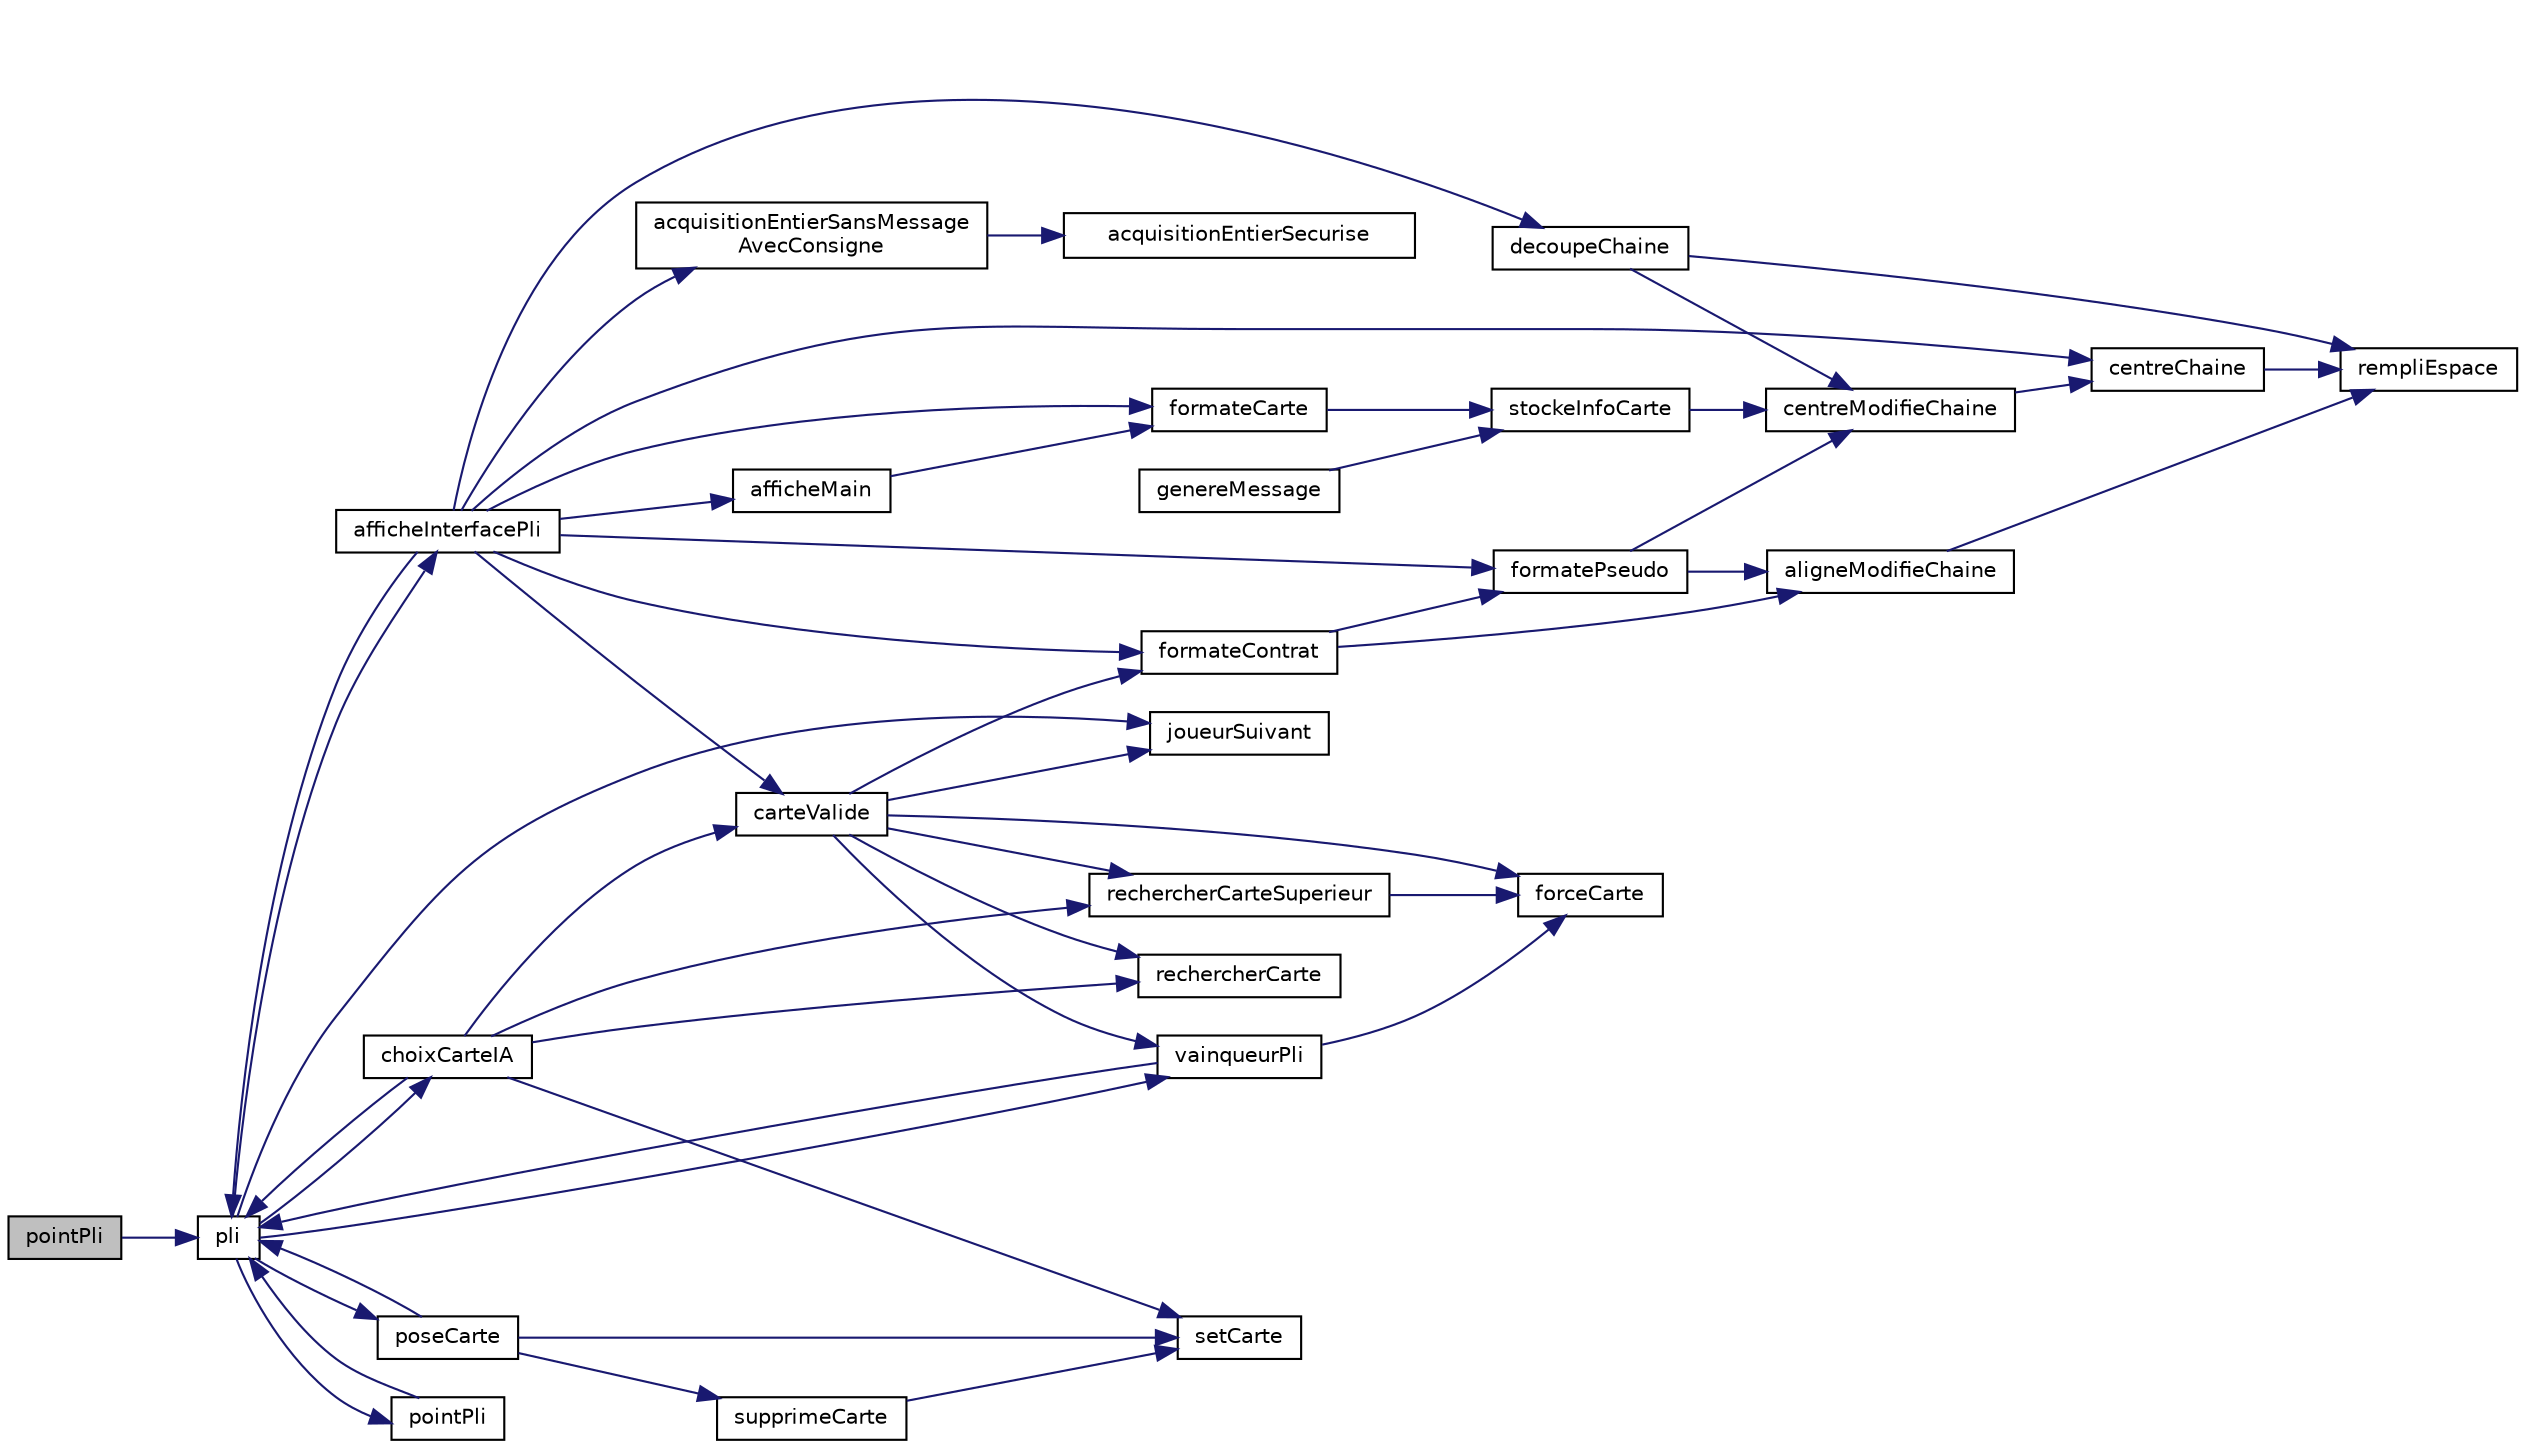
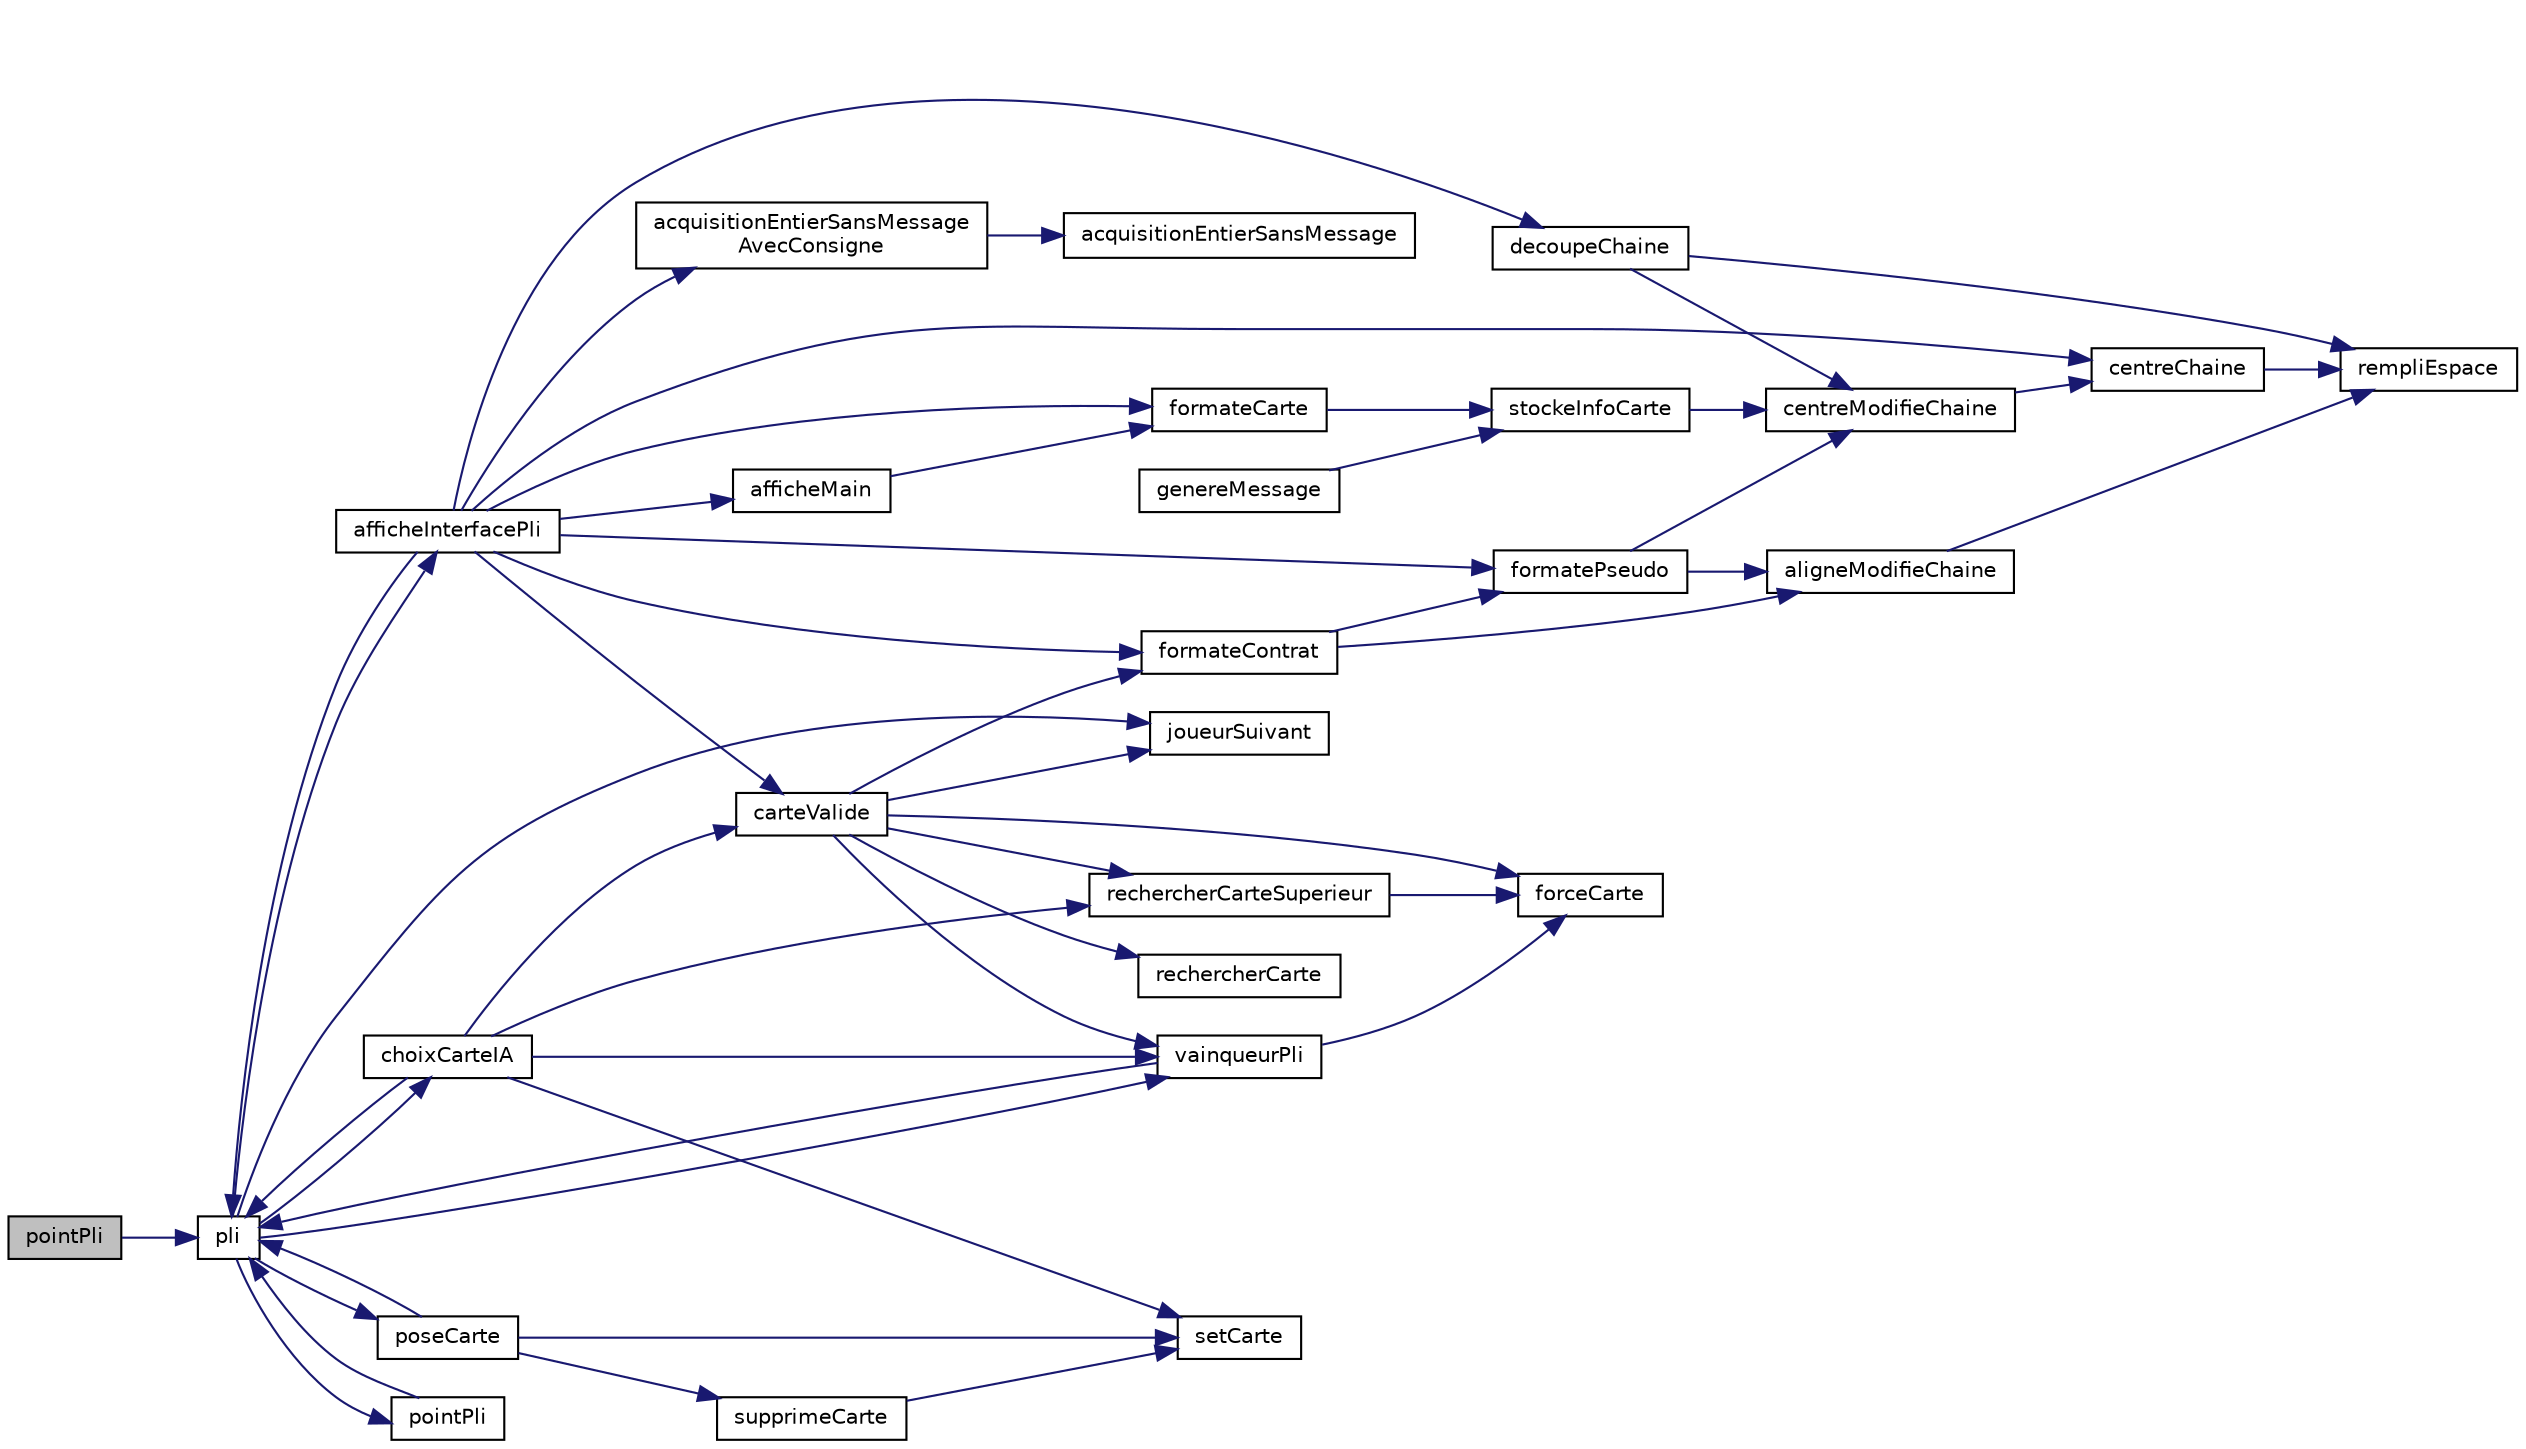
node "acquisitionEntierSecurise": label "acquisitionEntierSecurise" -> "acquisitionEntierSansMessage"
edge "choixCarteIA" -> "rechercherCarte": now "choixCarteIA" -> "vainqueurPli"
